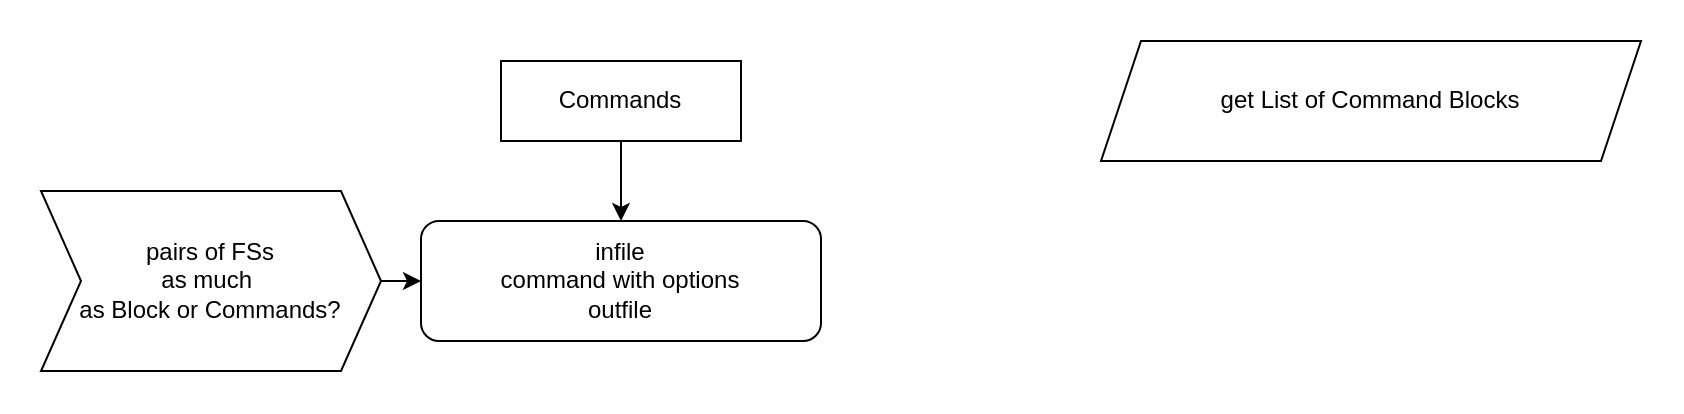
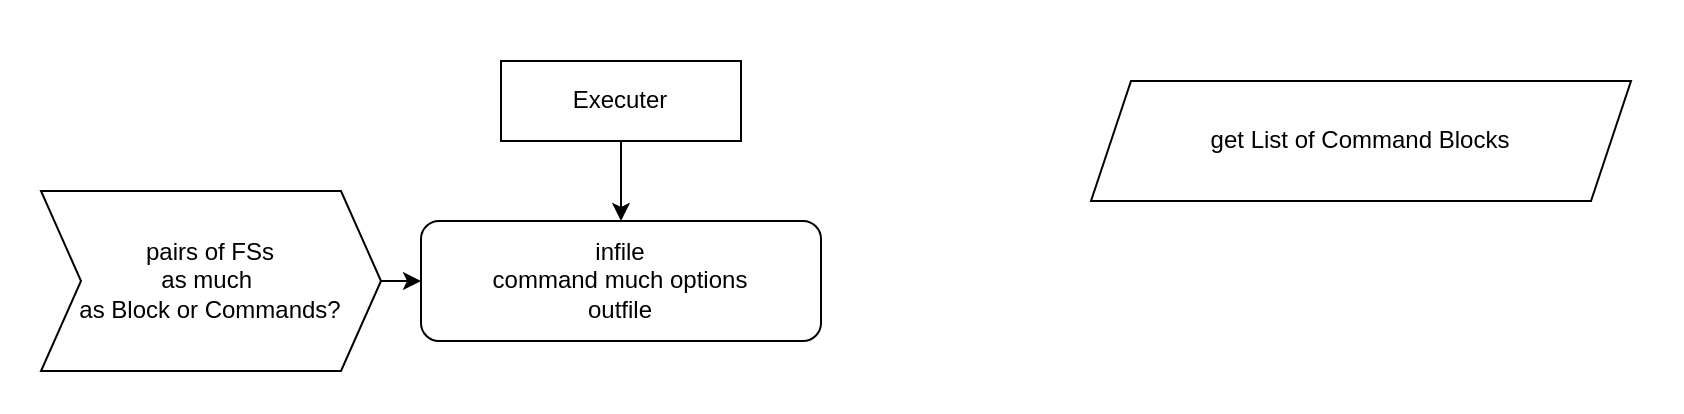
node "Commands": label "Commands" -> "Executer"
node "get List of Command Blocks": moved (1371, 101) -> (1361, 141)
node "infile command with options outfile": label "infile command with options outfile" -> "infile command much options outfile"
